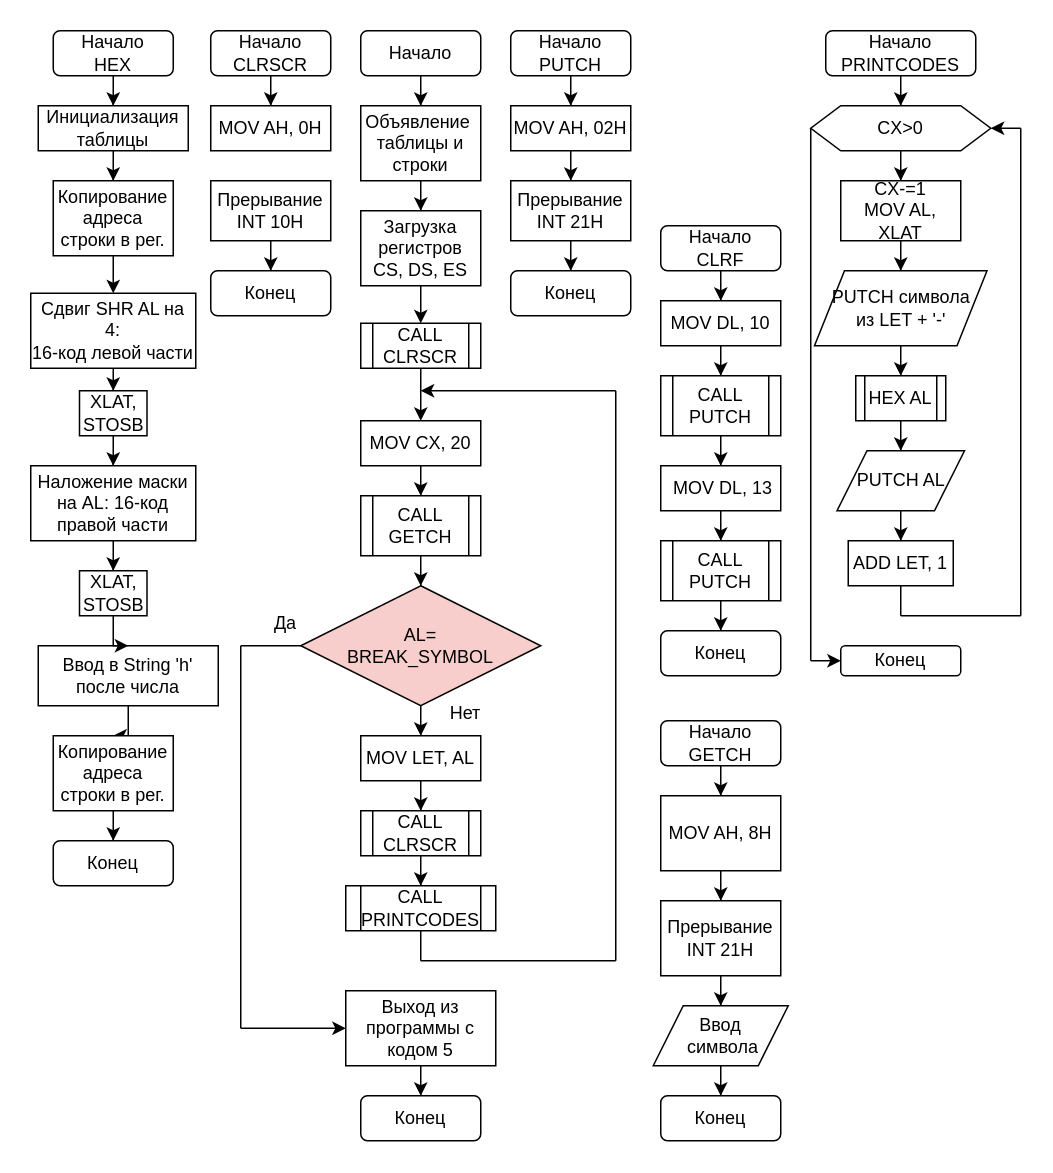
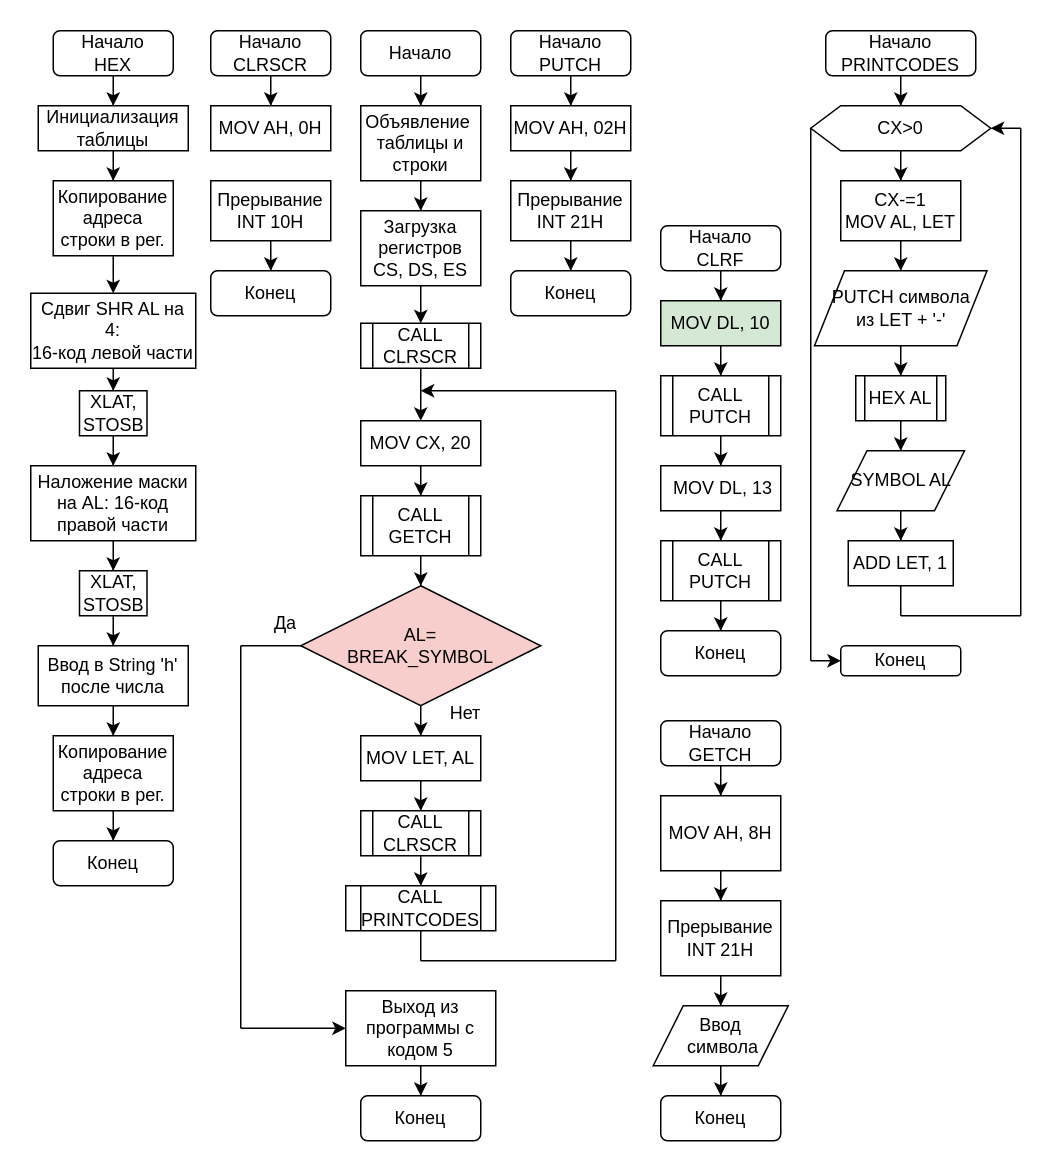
node "CX-=1 MOV AL, XLAT": label "CX-=1 MOV AL, XLAT" -> "CX-=1 MOV AL, LET"
node "MOV DL, 10": fillcolor #ffffff -> #d5e8d4
node "PUTCH AL": label "PUTCH AL" -> "SYMBOL AL"
node "Ввод в String 'h' после числа": size 180x60 -> 150x60
